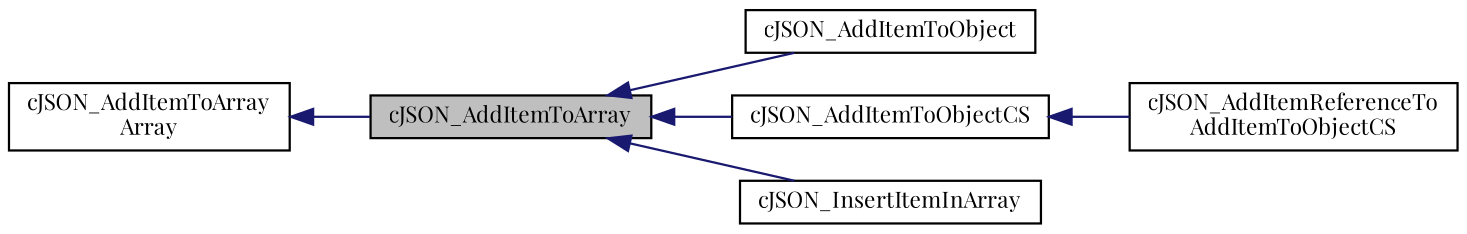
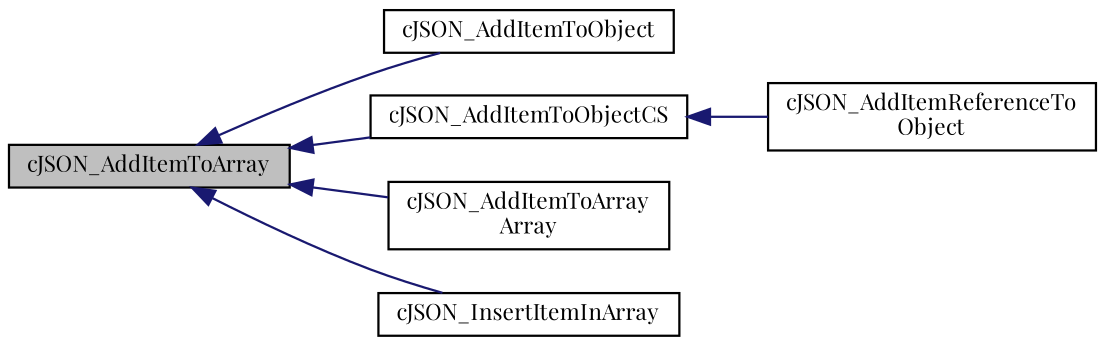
edge "cJSON_AddItemToArray" -> "cJSON_AddItemToArray Array": reversed
node "cJSON_AddItemReferenceTo AddItemToObjectCS": label "cJSON_AddItemReferenceTo AddItemToObjectCS" -> "cJSON_AddItemReferenceTo Object"
